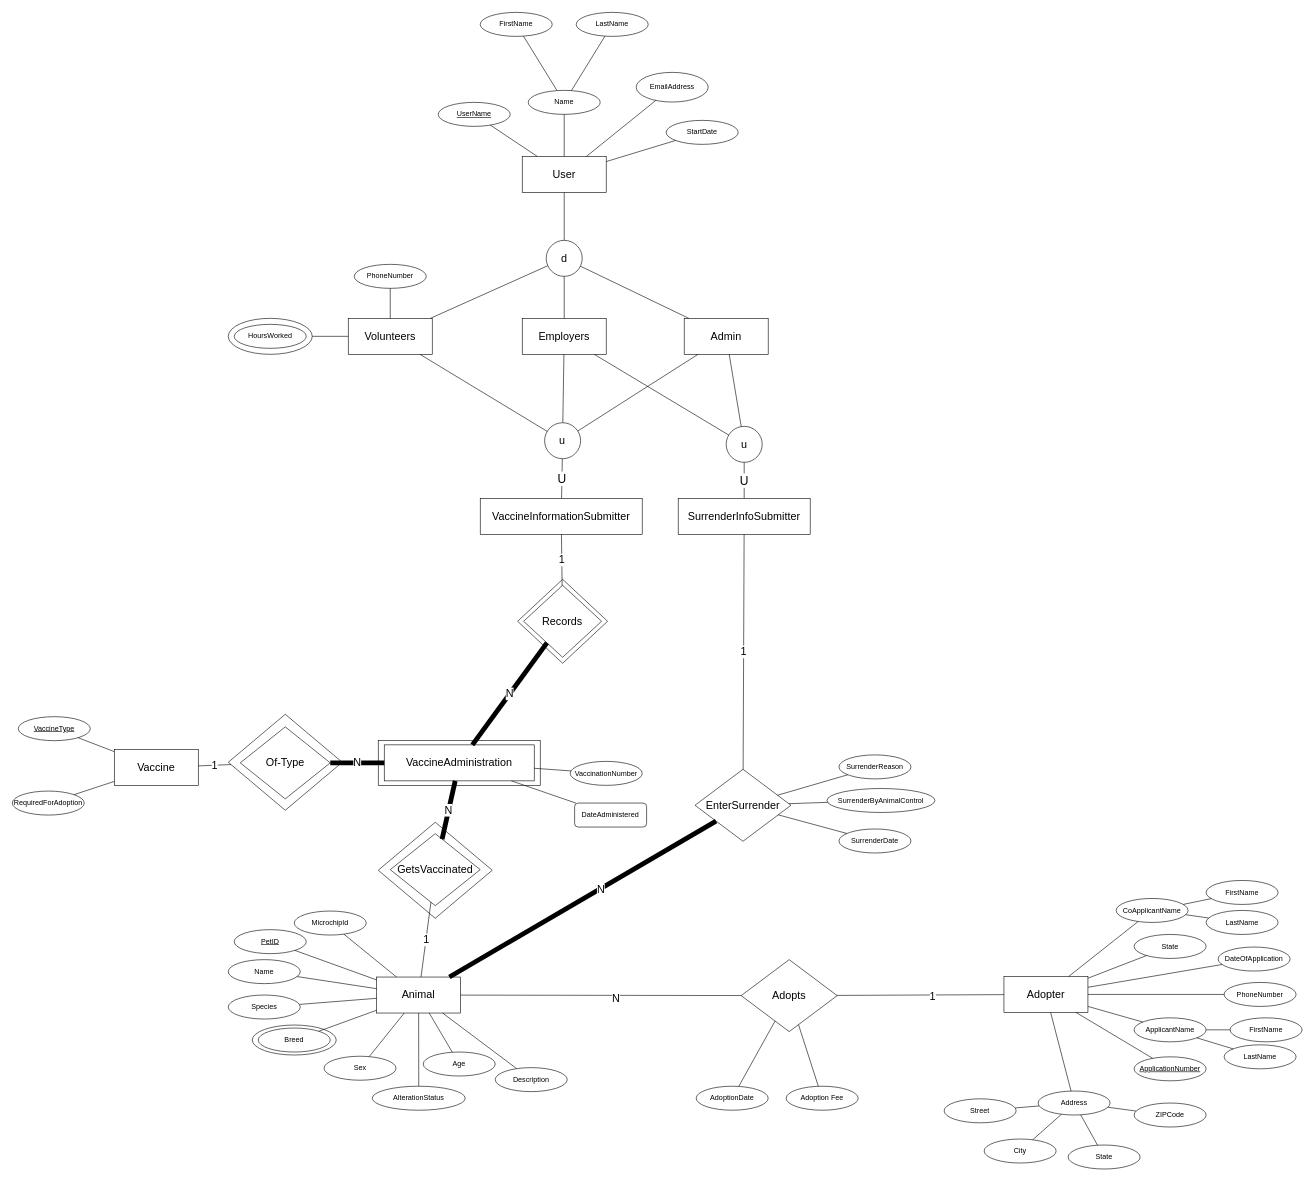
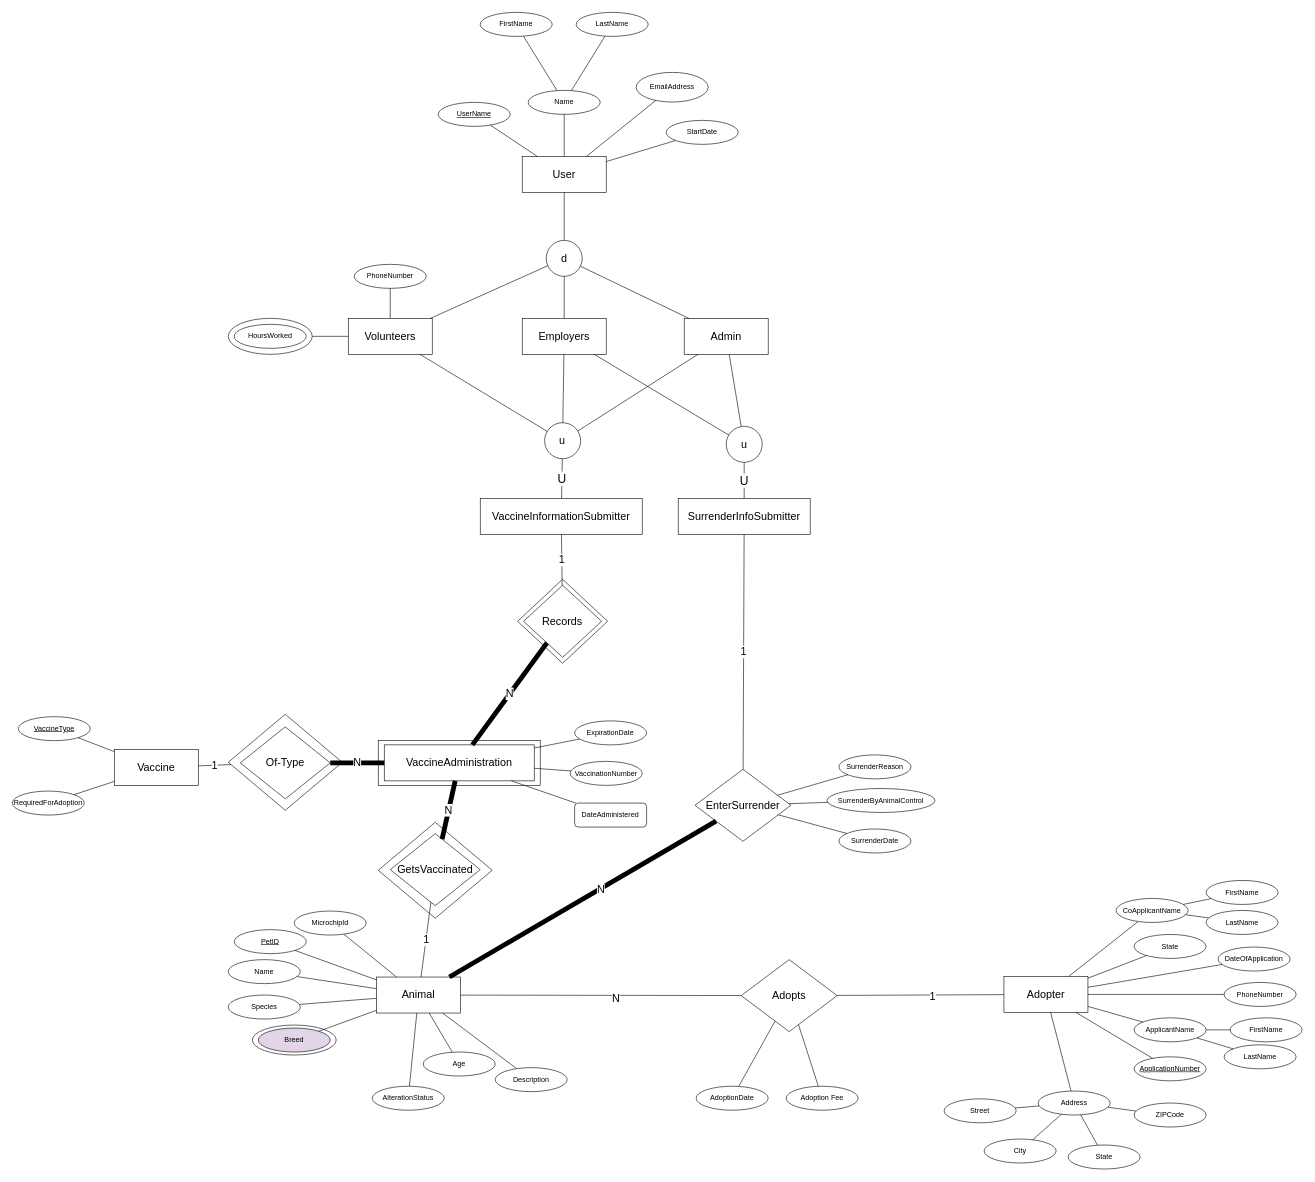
node "ExpirationDate": added
edge "ExpirationDate" -- "VaccineAdministration": added
edge "Animal" -- "Sex": removed
node "Breed": fillcolor #ffffff -> #e1d5e7
node "Sex": removed
node "AlterationStatus": size 93x24 -> 72x24
